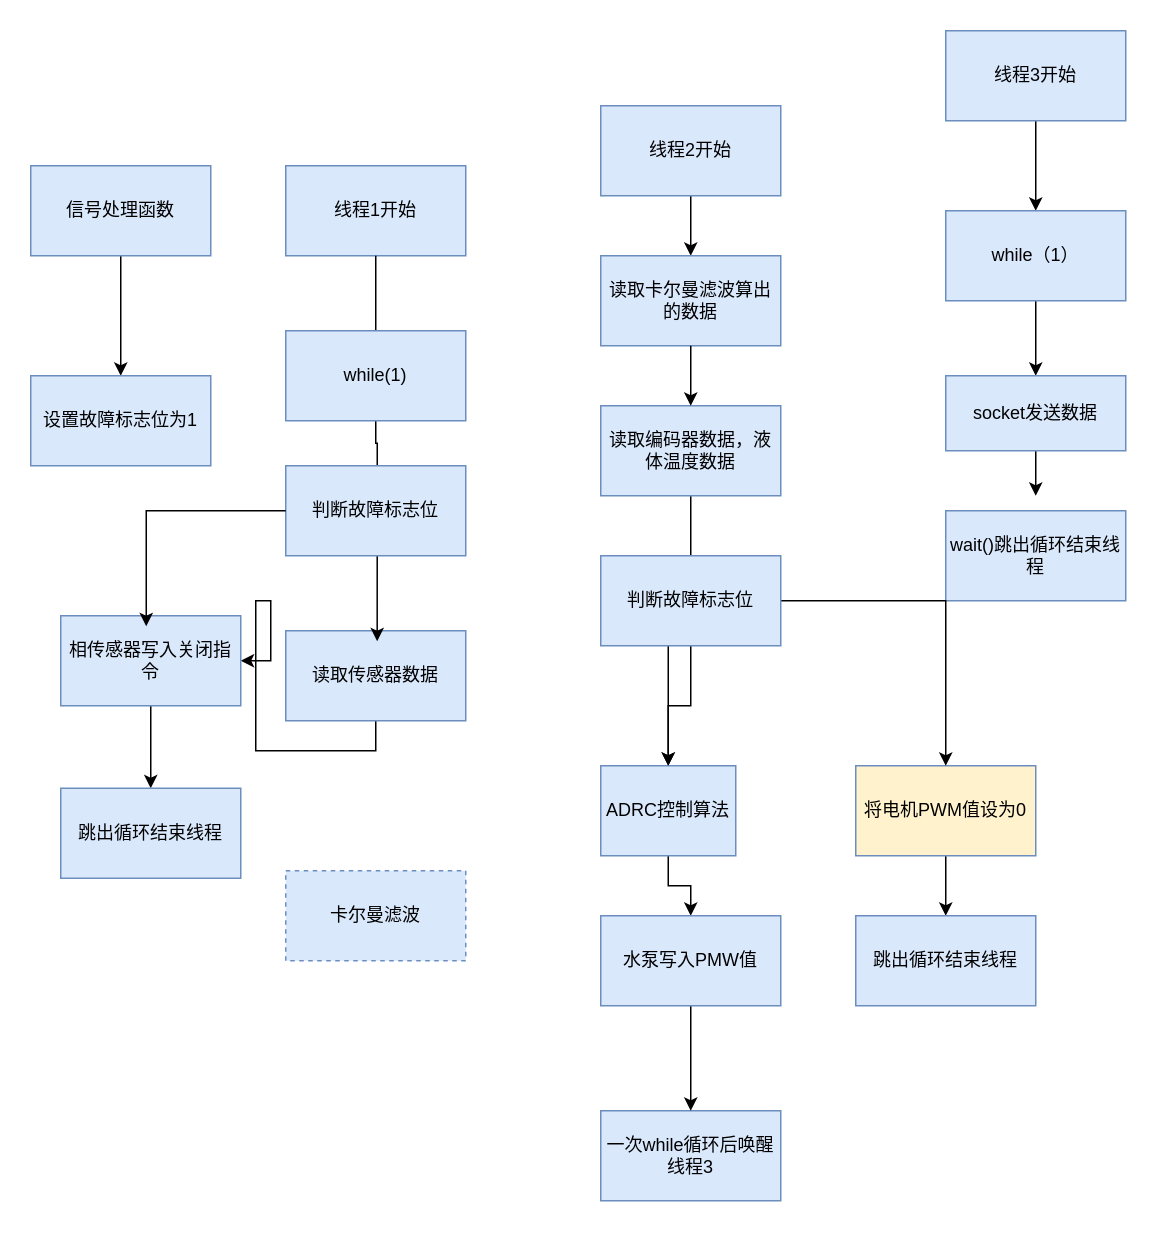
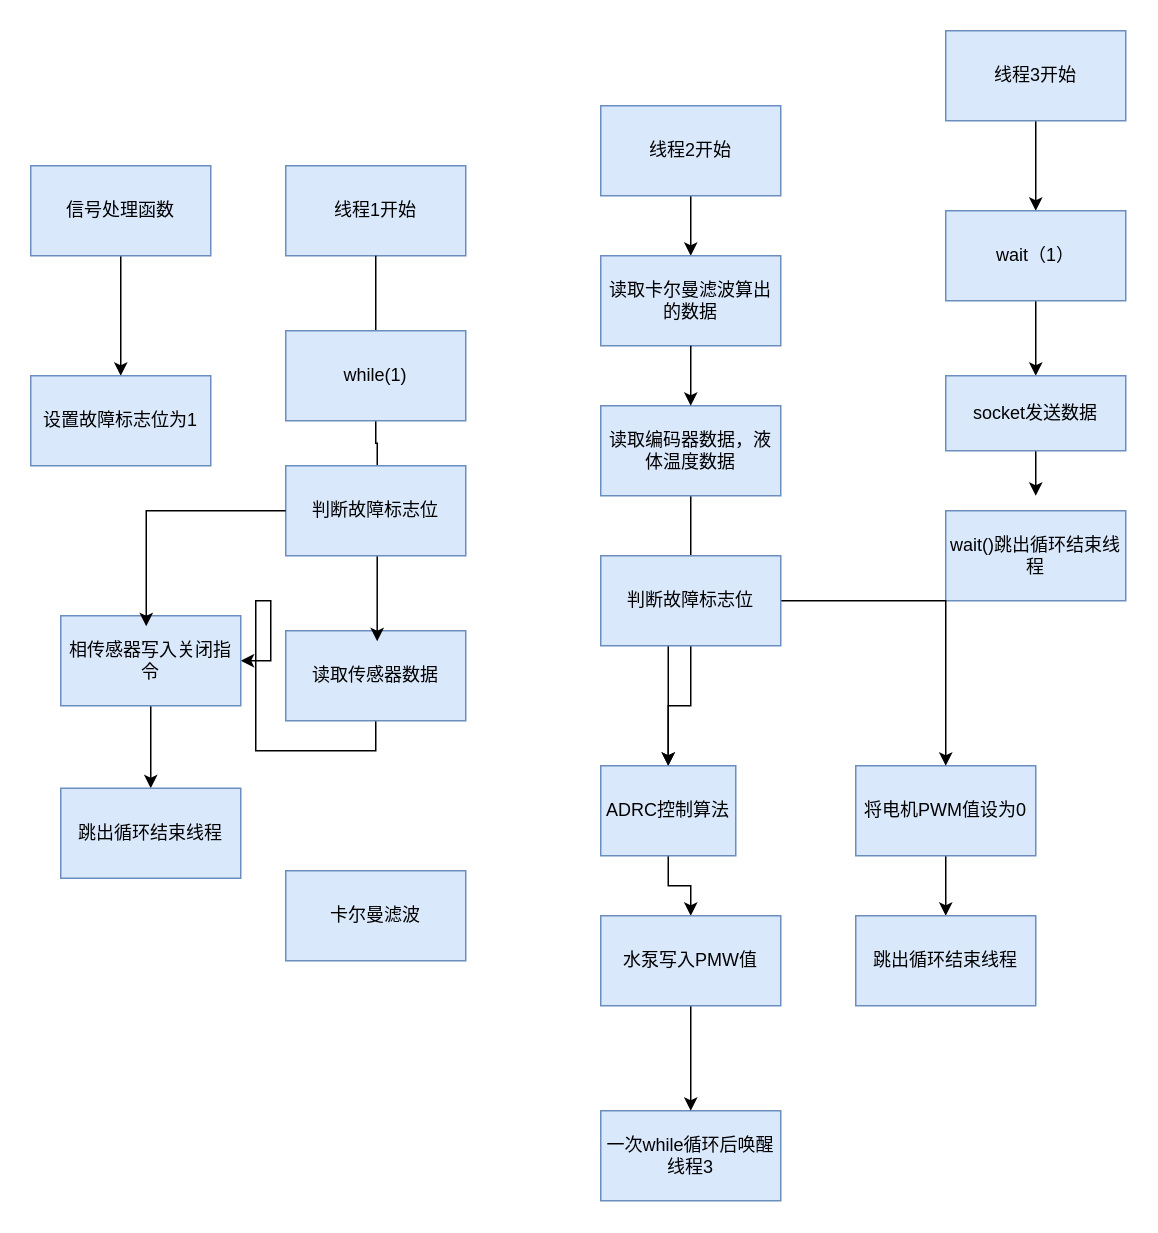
node "while（1）": label "while（1）" -> "wait（1）"
node "将电机PWM值设为0": fillcolor #fff2cc -> #dae8fc
node "卡尔曼滤波": style dashed -> solid
